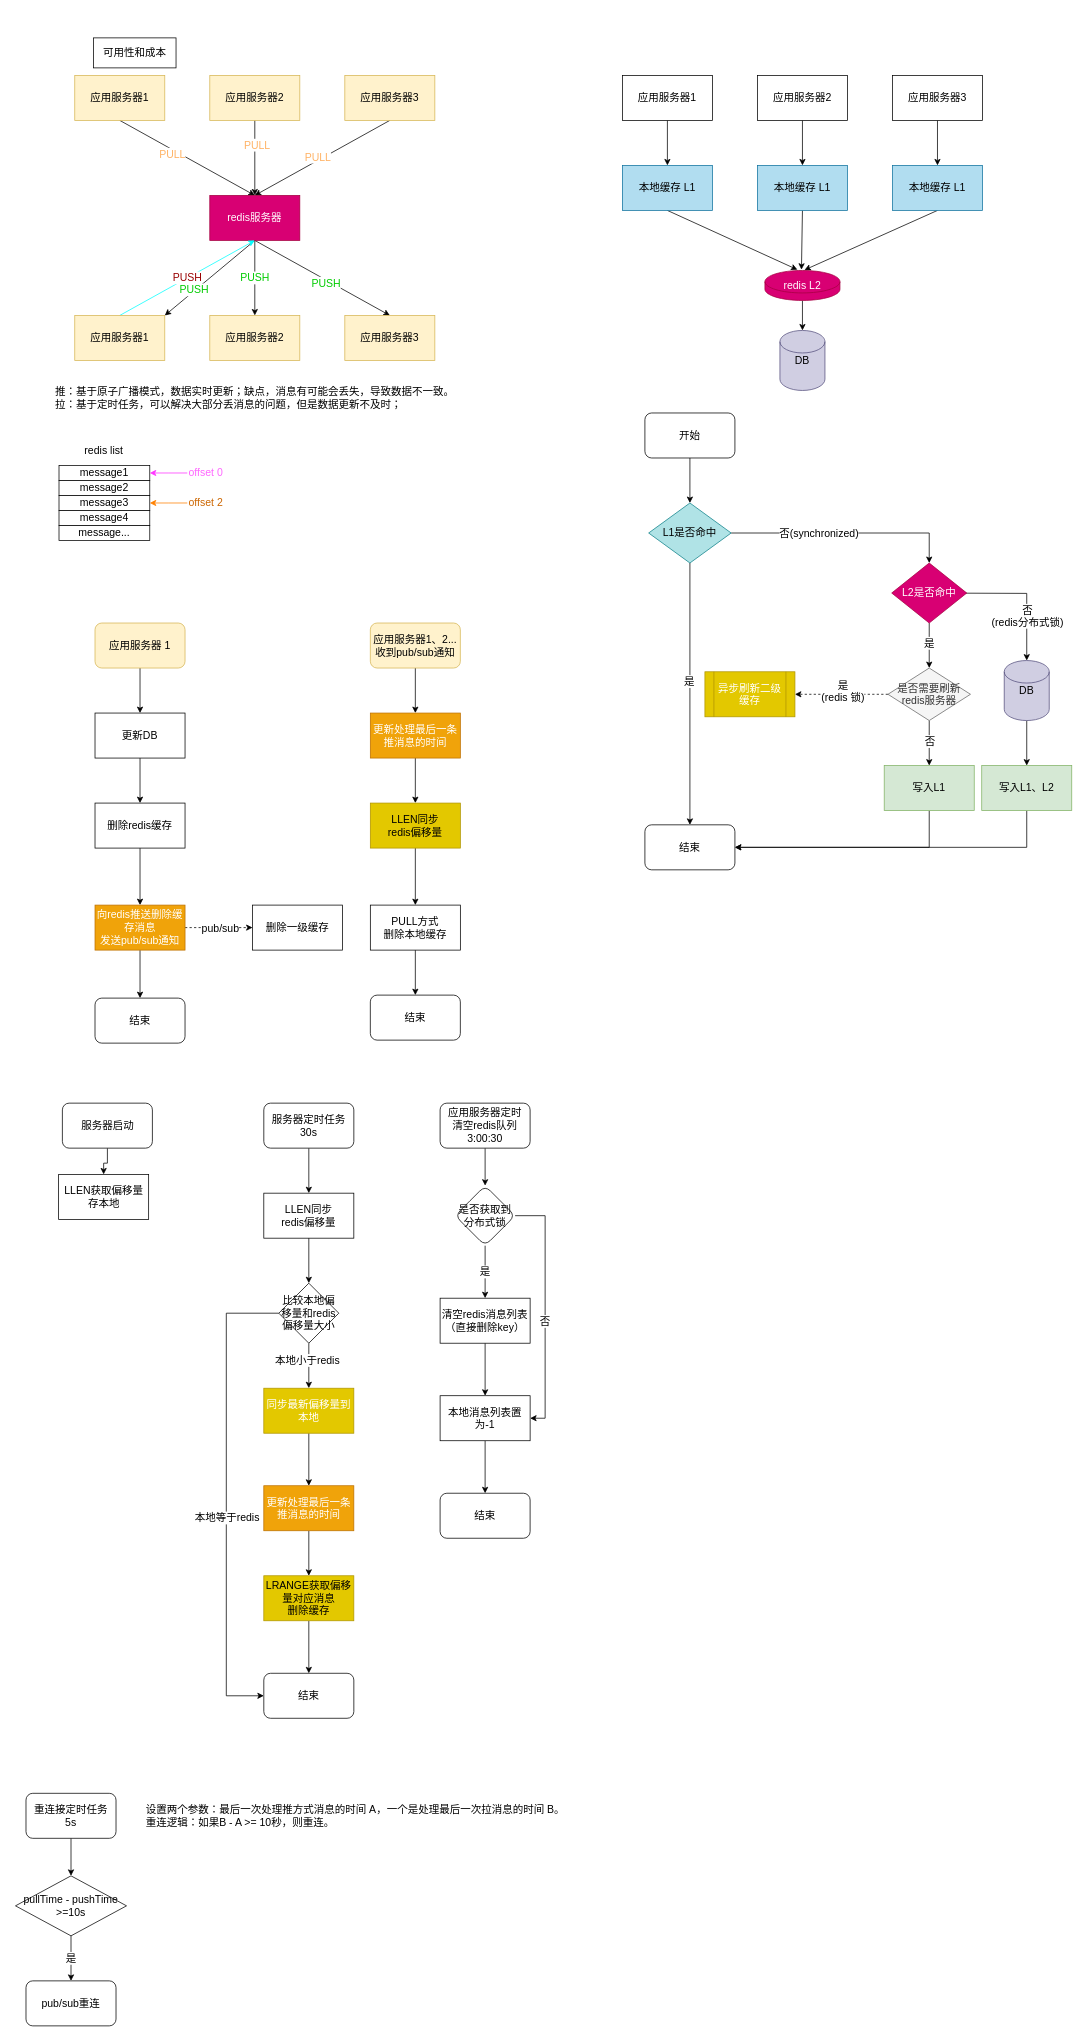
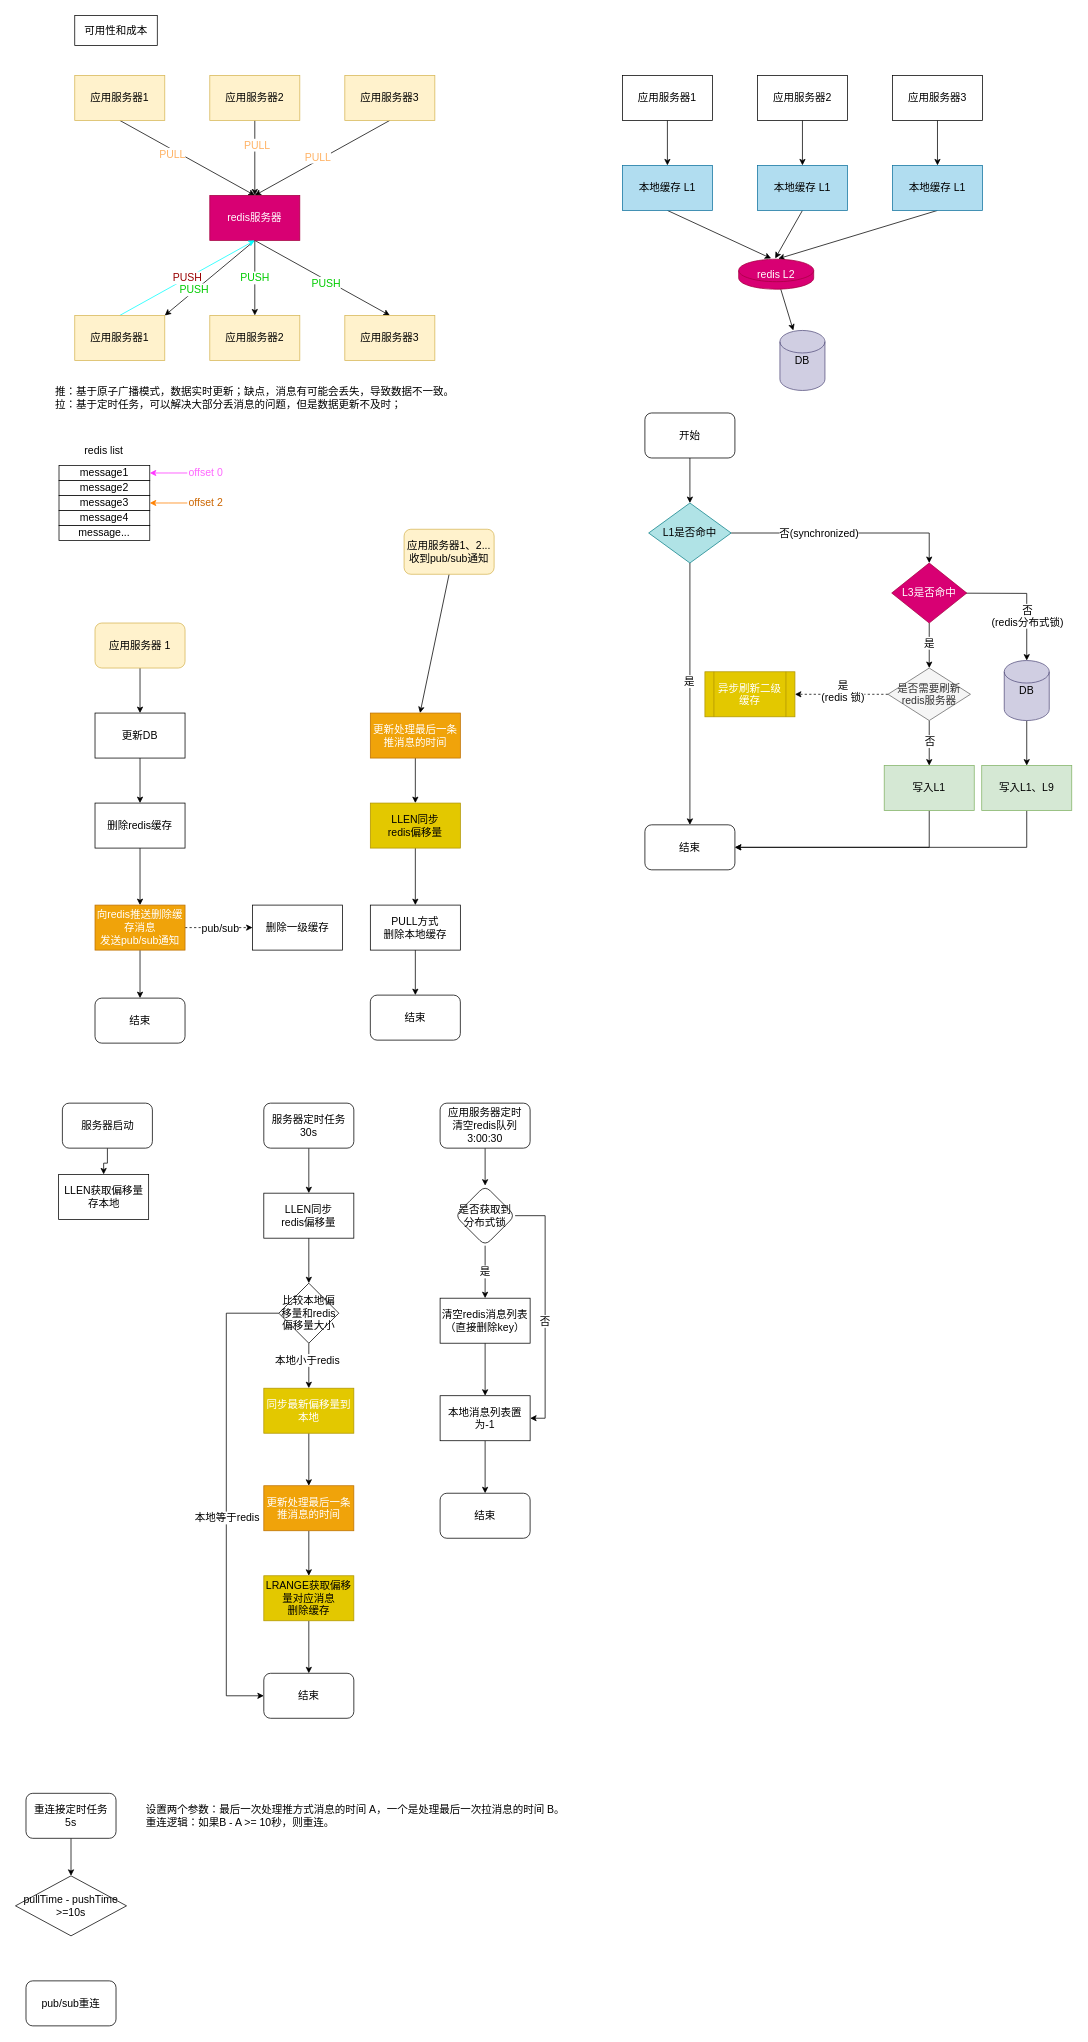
node "可用性和成本": moved (135, 53) -> (116, 30)
node "redis L2": moved (802, 285) -> (776, 274)
node "L2是否命中": label "L2是否命中" -> "L3是否命中"
node "应用服务器1、2...收到pub/sub通知": moved (415, 645) -> (449, 552)
node "写入L1、L2": label "写入L1、L2" -> "写入L1、L9"
edge "pullTime - pushTime >=10s" -> "pub/sub重连": removed, label "是"
